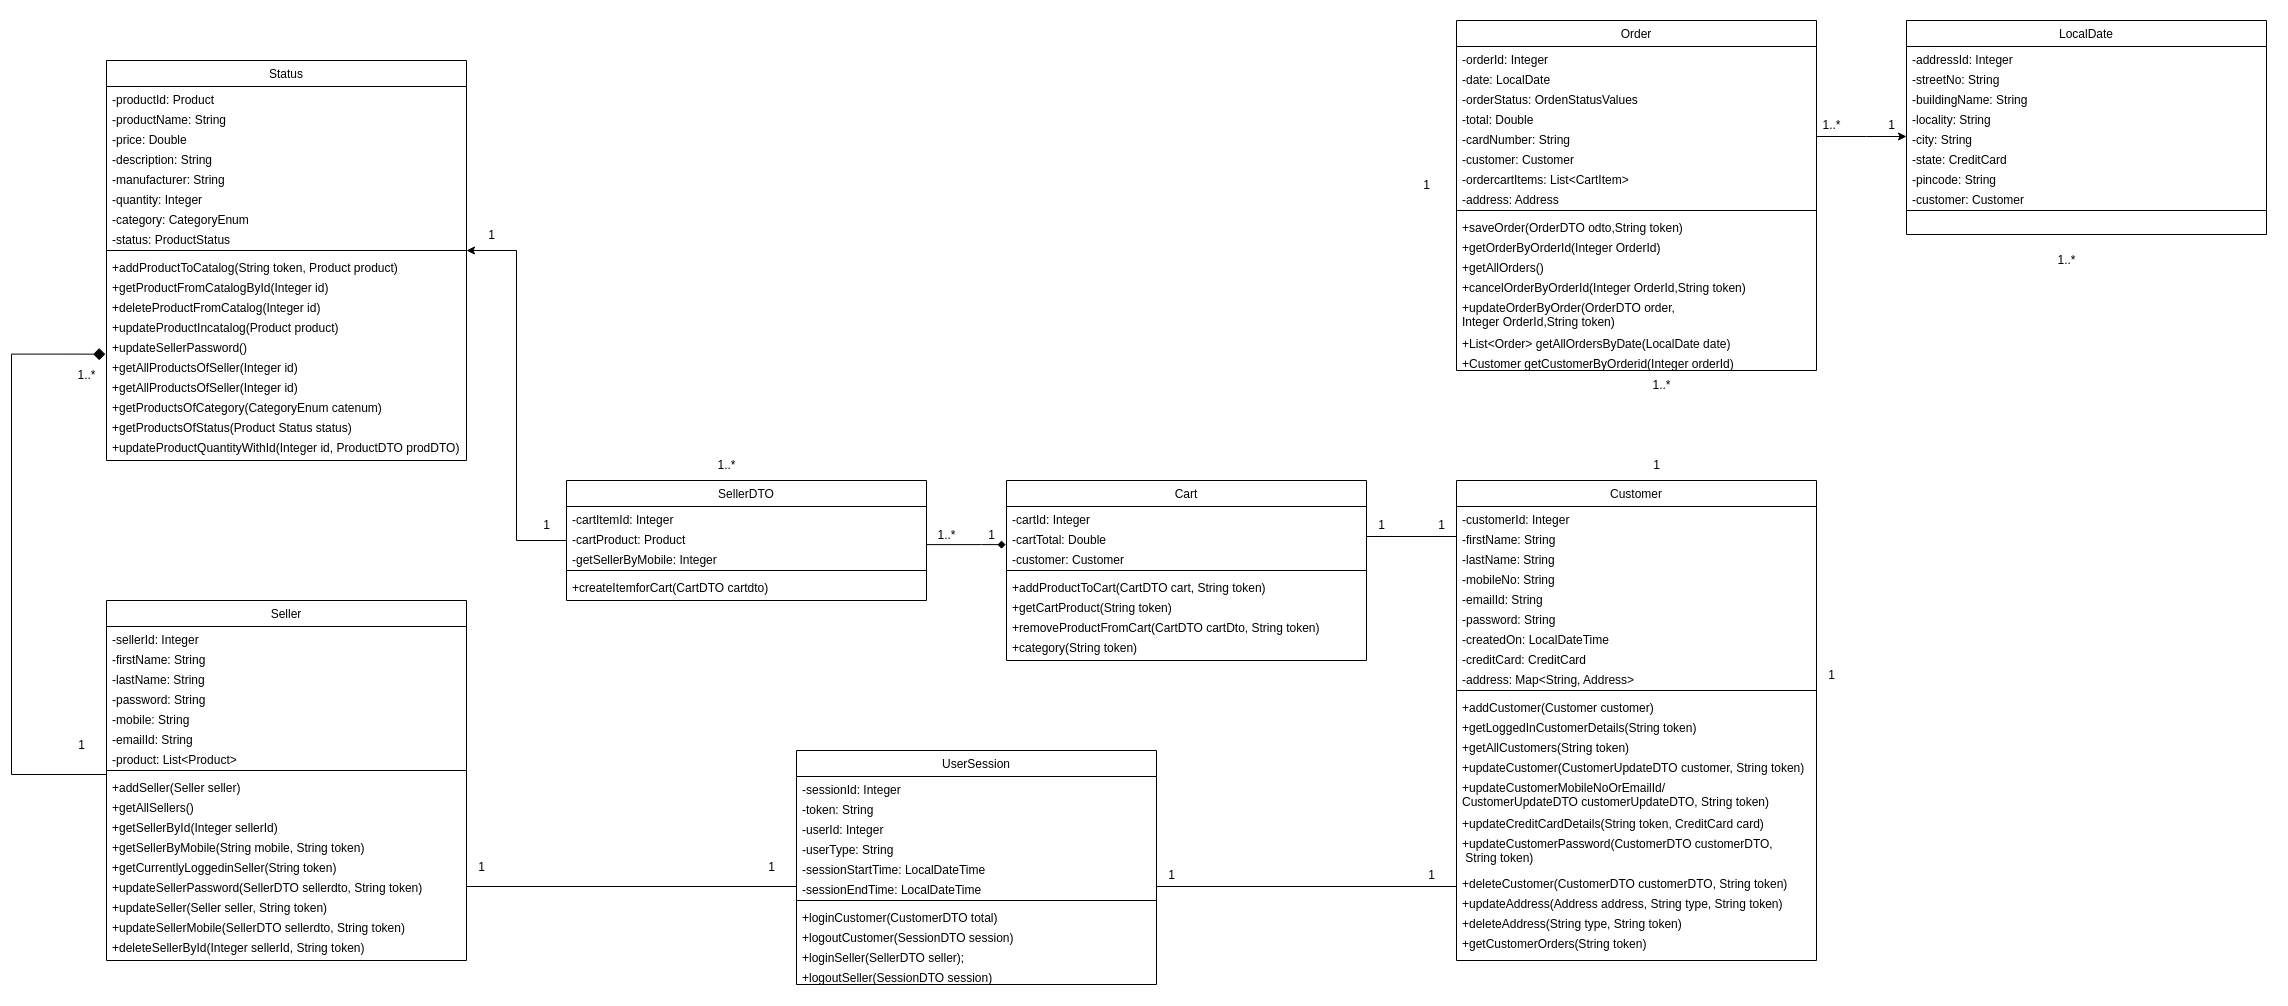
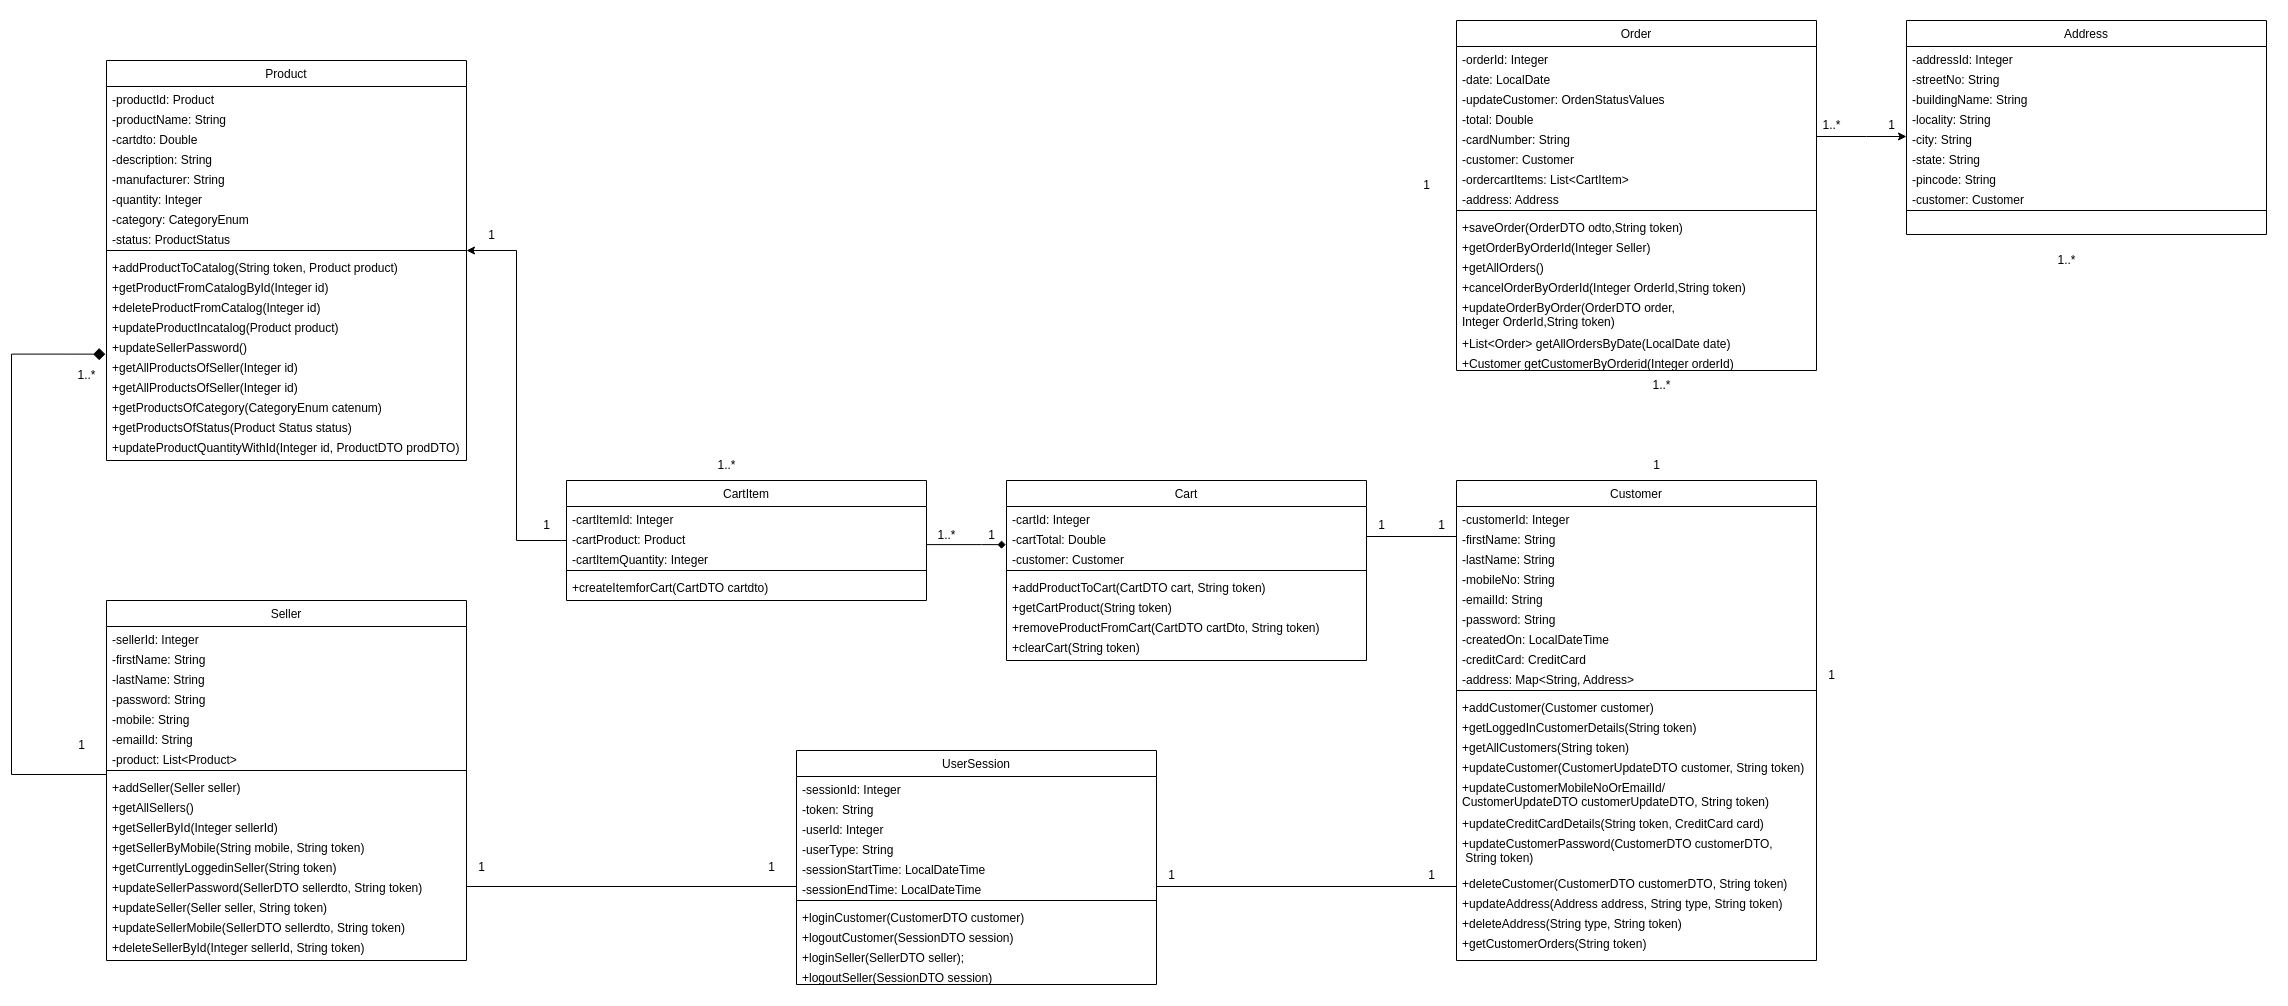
node "LocalDate": label "LocalDate" -> "Address"
node "Status": label "Status" -> "Product"
node "-orderStatus: OrdenStatusValues": label "-orderStatus: OrdenStatusValues" -> "-updateCustomer: OrdenStatusValues"
node "-price: Double": label "-price: Double" -> "-cartdto: Double"
node "-state: CreditCard": label "-state: CreditCard" -> "-state: String"
node "+getOrderByOrderId(Integer OrderId)": label "+getOrderByOrderId(Integer OrderId)" -> "+getOrderByOrderId(Integer Seller)"
node "SellerDTO": label "SellerDTO" -> "CartItem"
node "-getSellerByMobile: Integer": label "-getSellerByMobile: Integer" -> "-cartItemQuantity: Integer"
node "+category(String token)": label "+category(String token)" -> "+clearCart(String token)"
node "+loginCustomer(CustomerDTO total)": label "+loginCustomer(CustomerDTO total)" -> "+loginCustomer(CustomerDTO customer)"
